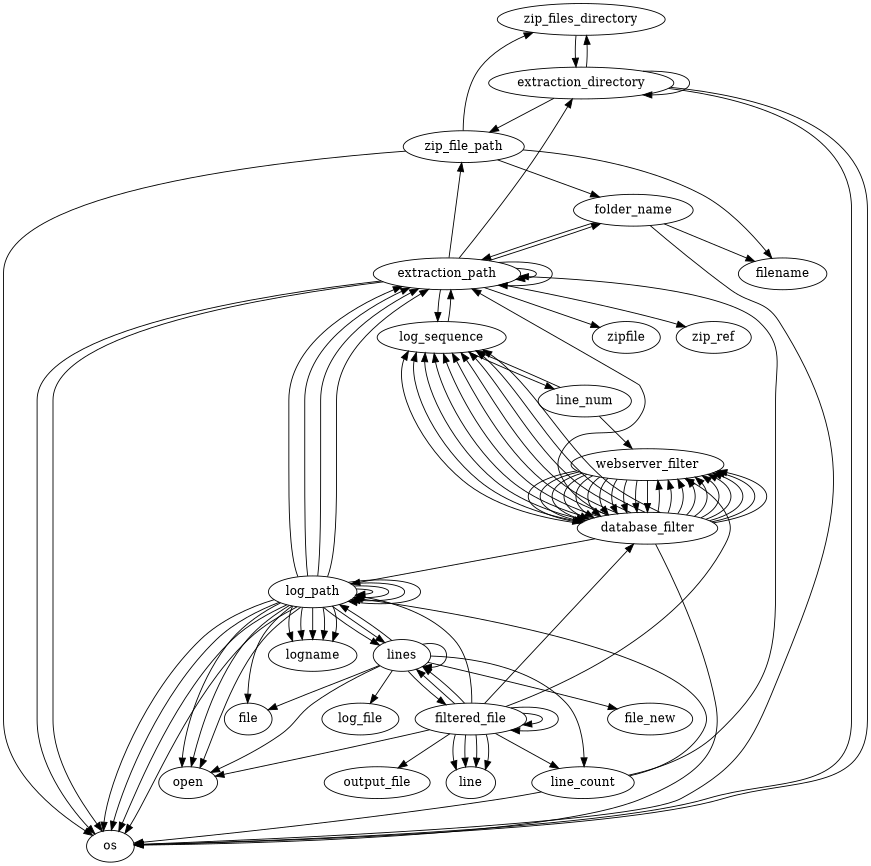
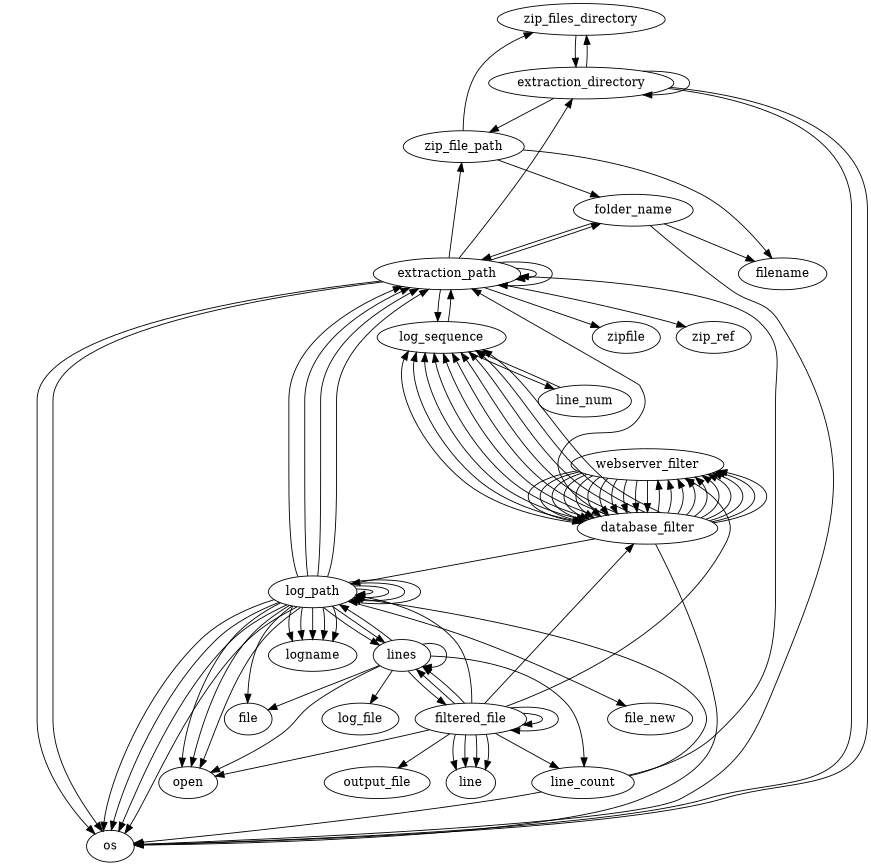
edge "zip_file_path" -> "os": removed
edge "line_num" -> "webserver_filter": removed
edge "lines" -> "file_new": now "log_path" -> "file_new"
